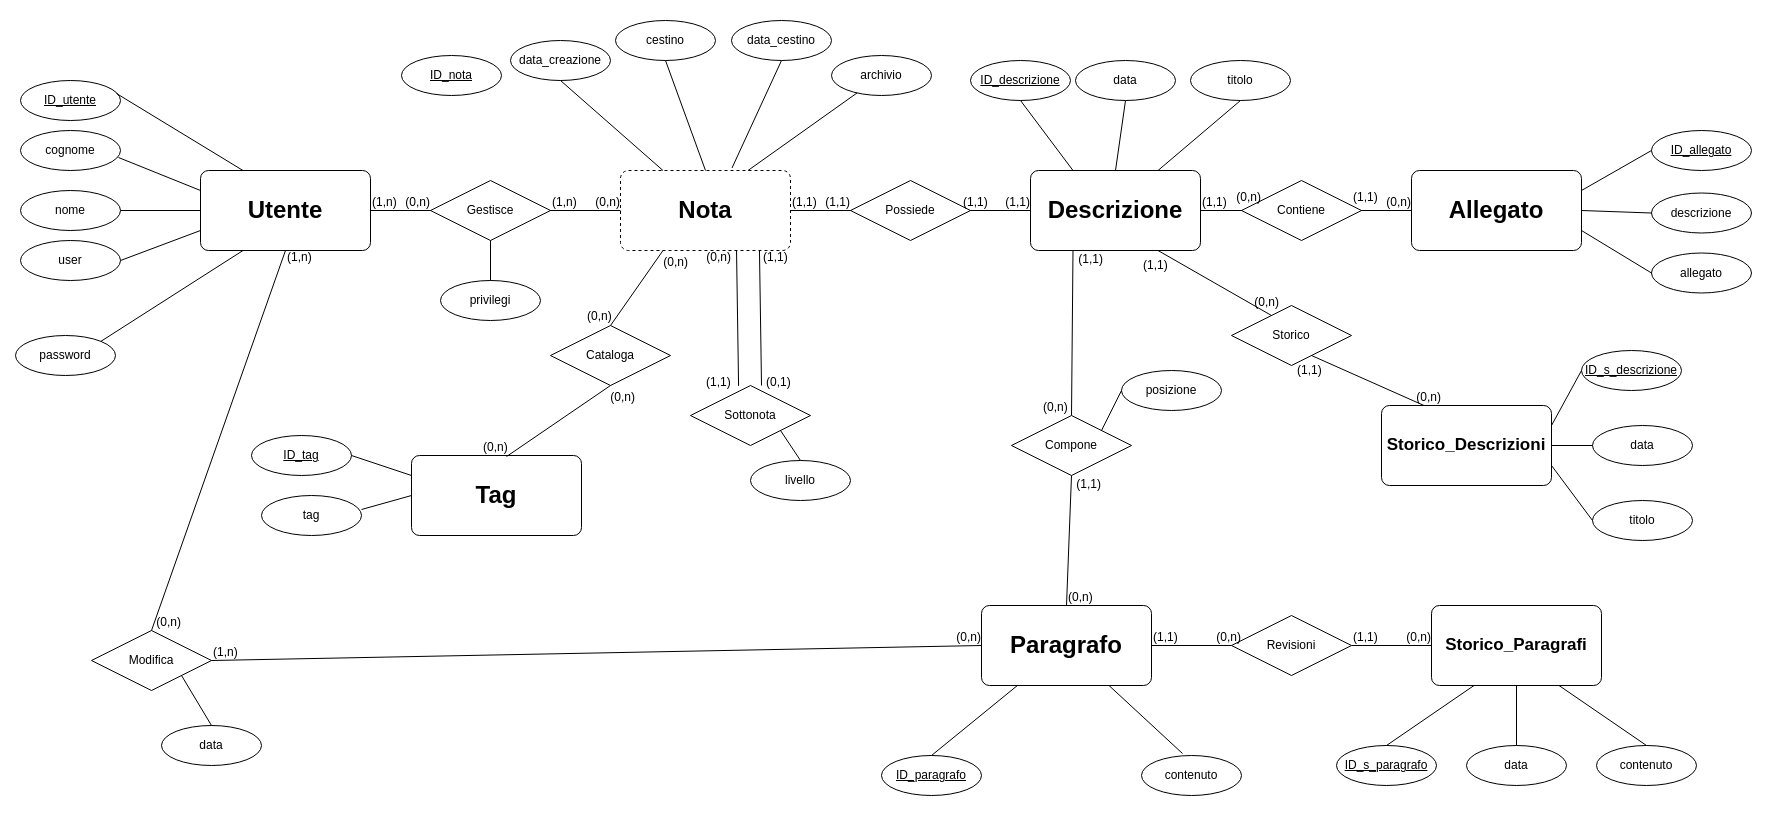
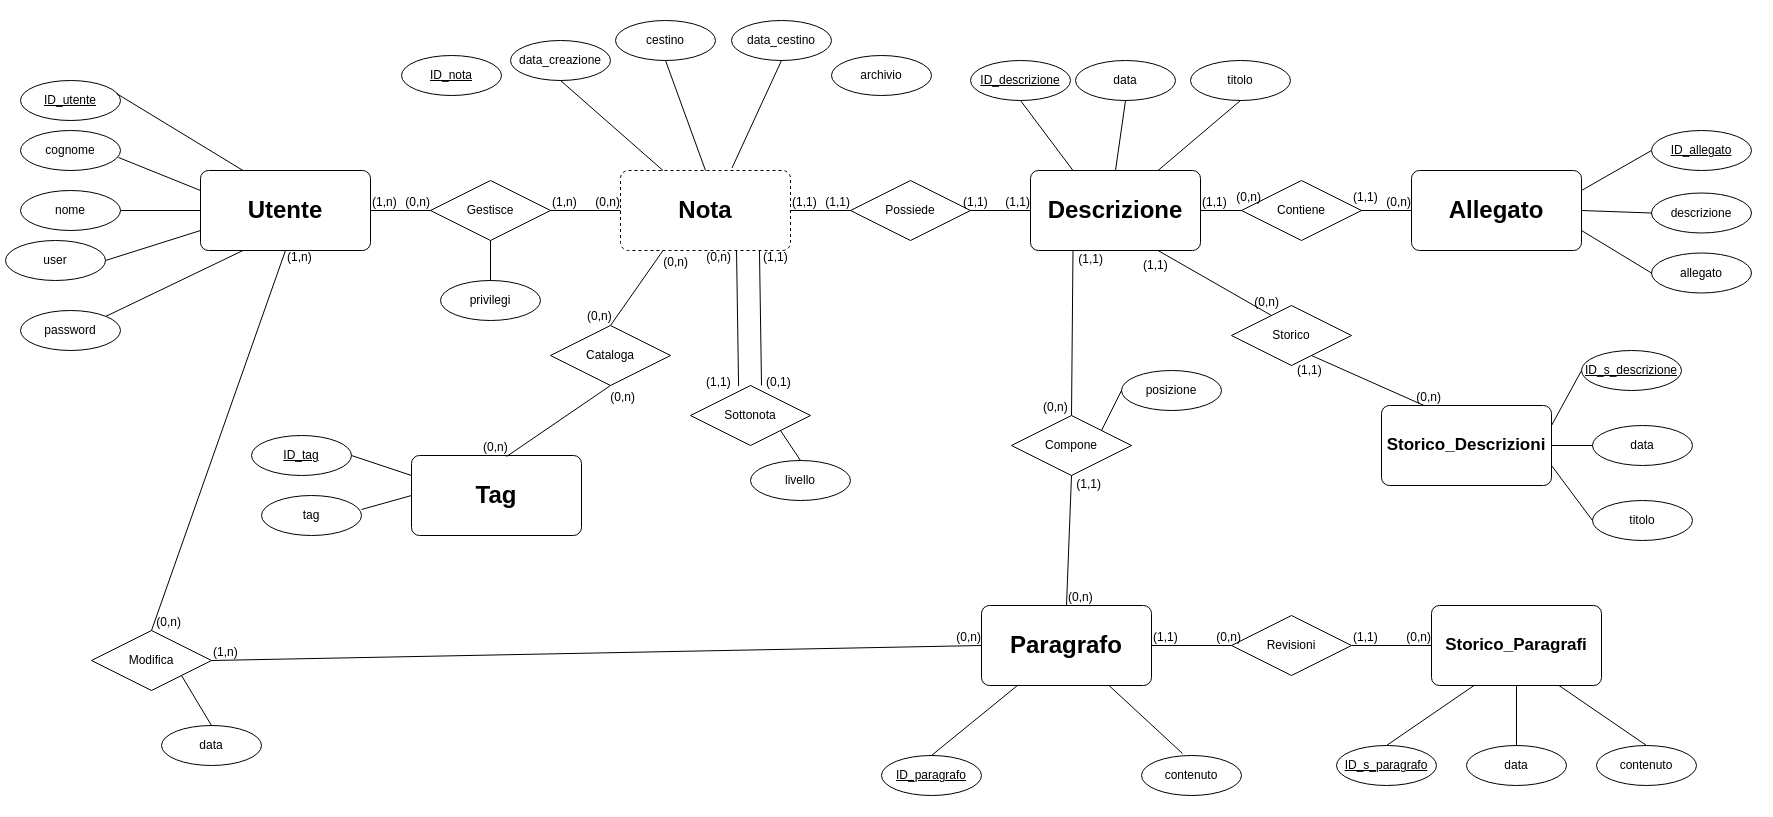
edge "archivio" -- "Nota": removed
node "user": moved (71, 261) -> (56, 261)
node "password": moved (66, 356) -> (71, 331)
